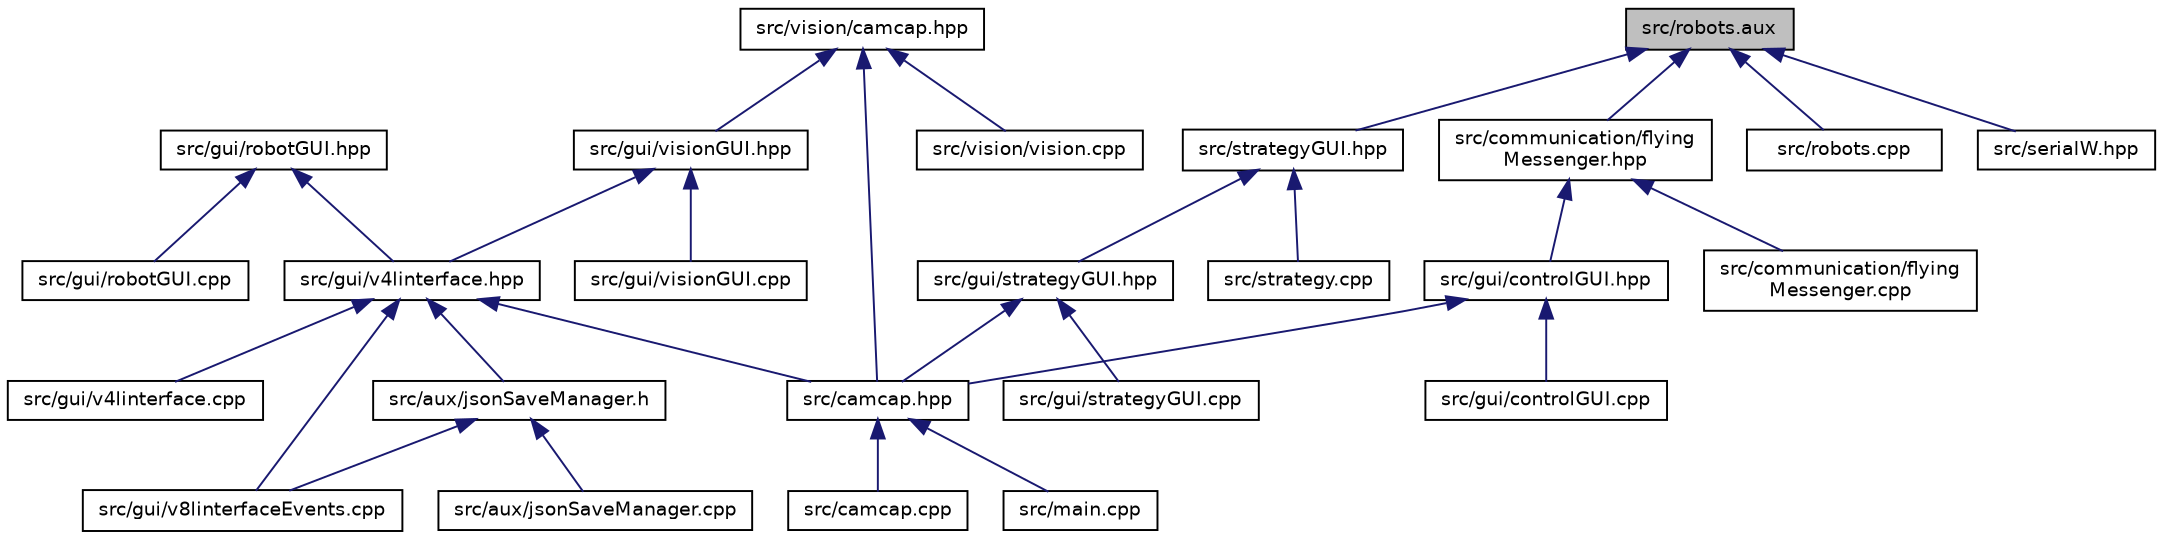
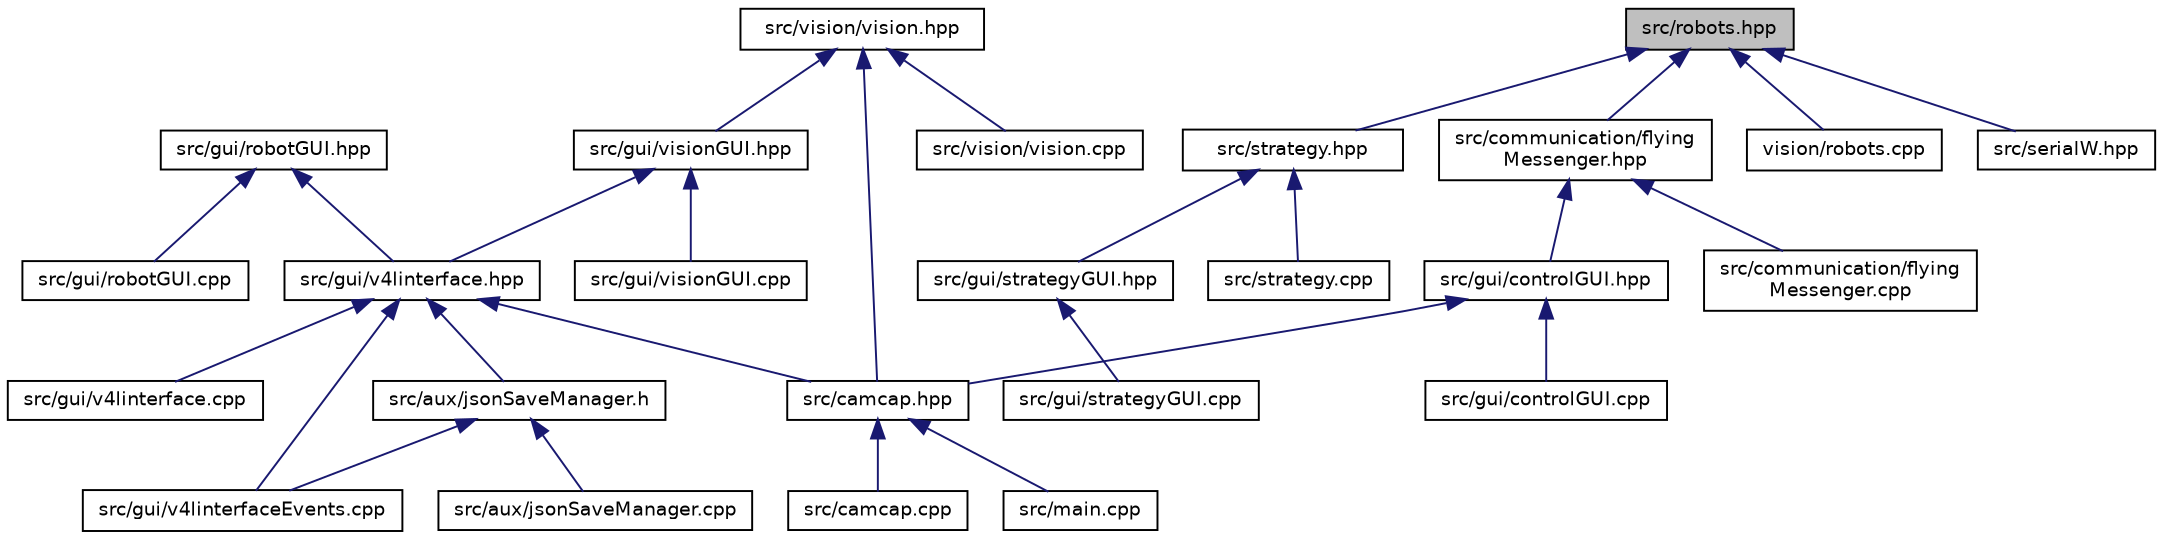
node "src/vision/camcap.hpp": label "src/vision/camcap.hpp" -> "src/vision/vision.hpp"
node "src/robots.aux": label "src/robots.aux" -> "src/robots.hpp"
node "src/strategyGUI.hpp": label "src/strategyGUI.hpp" -> "src/strategy.hpp"
node "src/robots.cpp": label "src/robots.cpp" -> "vision/robots.cpp"
edge "src/camcap.hpp" -> "src/gui/strategyGUI.hpp": removed
node "src/gui/v8linterfaceEvents.cpp": label "src/gui/v8linterfaceEvents.cpp" -> "src/gui/v4linterfaceEvents.cpp"
